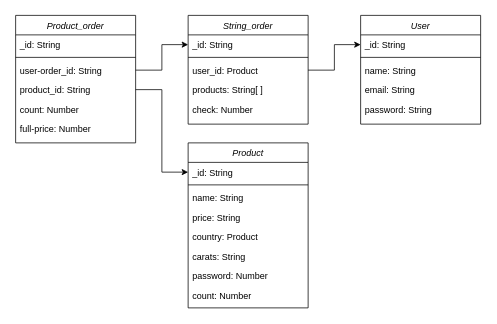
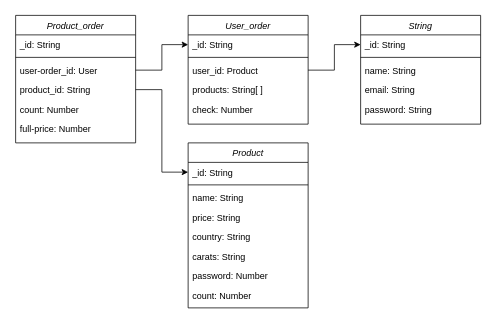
node "String_order": label "String_order" -> "User_order"
node "User": label "User" -> "String"
node "user-order_id: String": label "user-order_id: String" -> "user-order_id: User"
node "country: Product": label "country: Product" -> "country: String"
